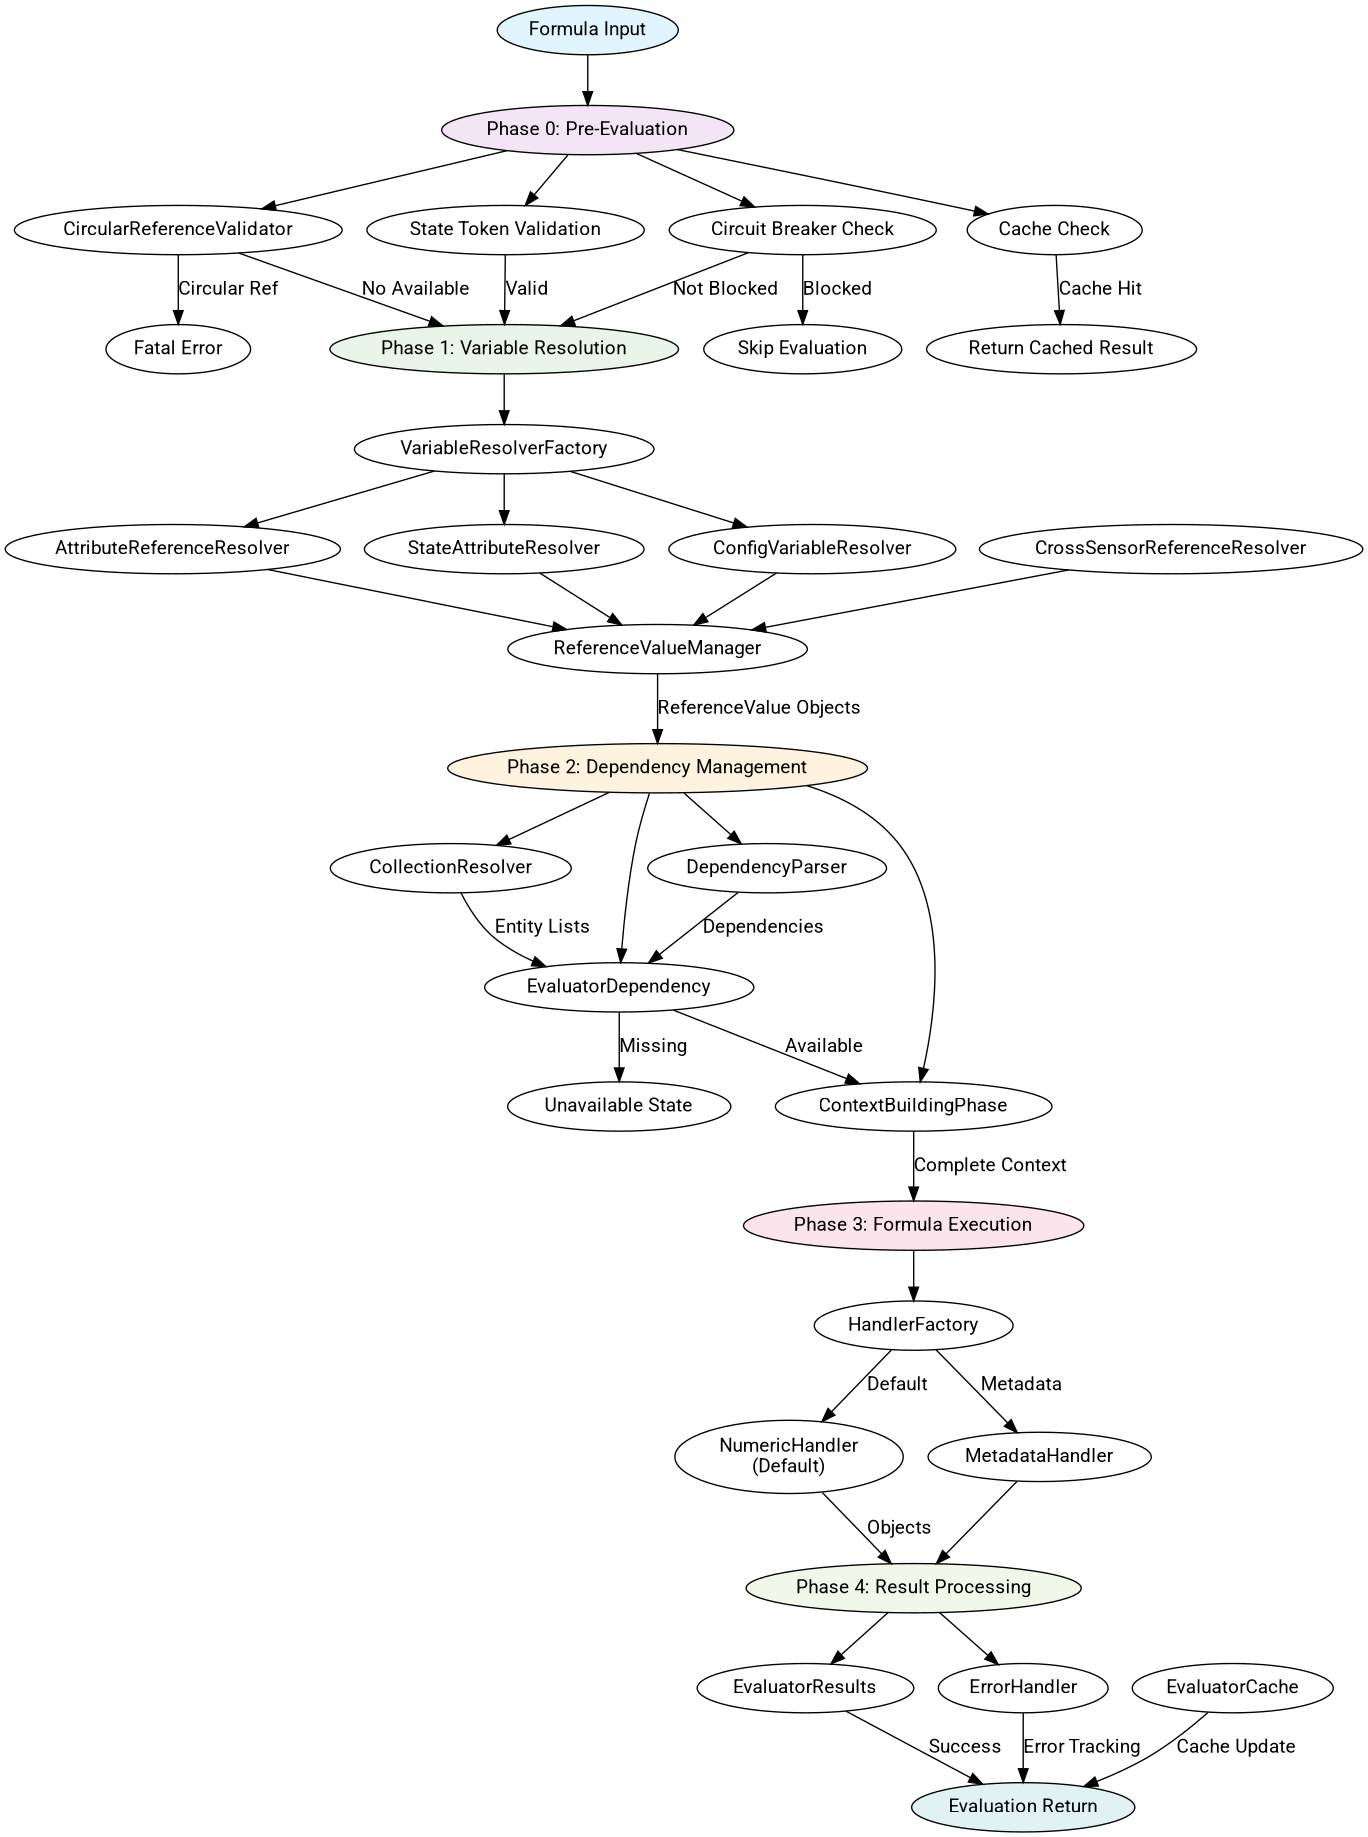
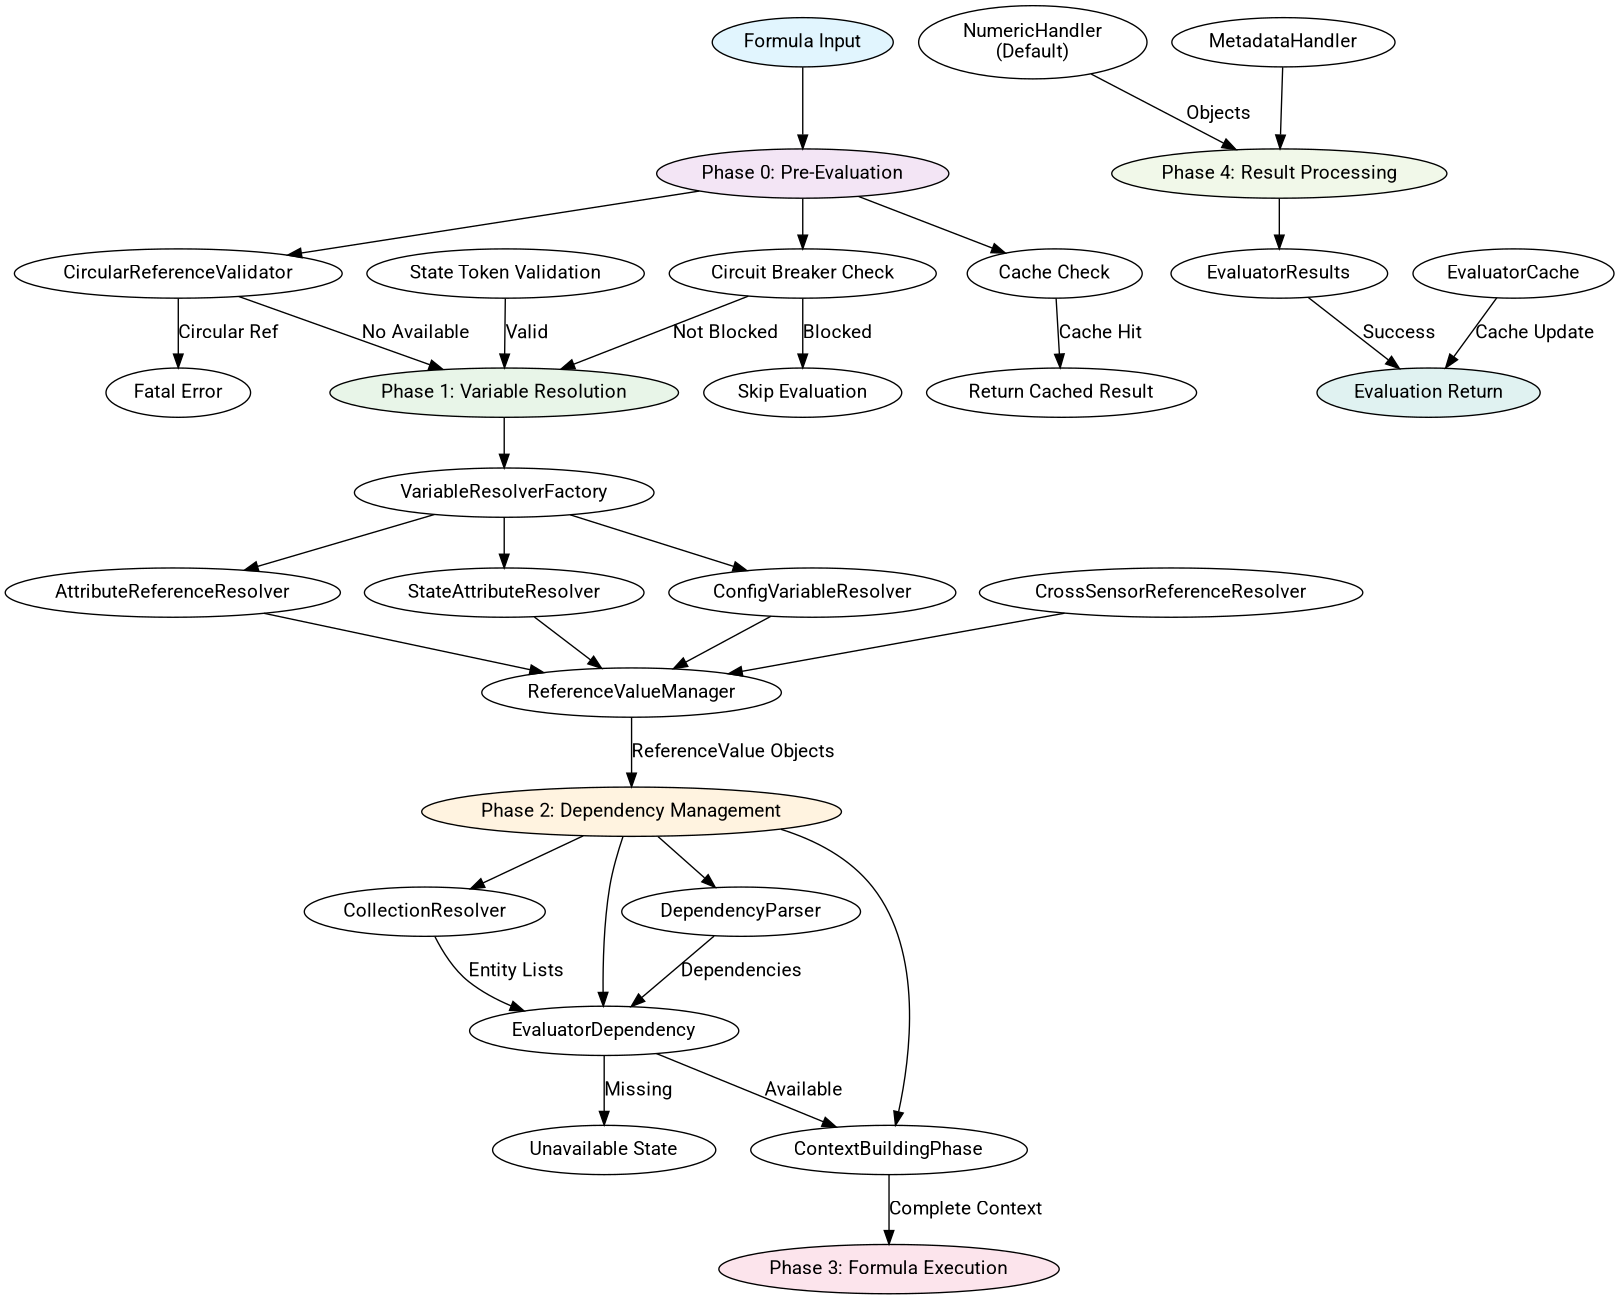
edge "Phase 0: Pre-Evaluation" -> "State Token Validation": removed
node "HandlerFactory": removed
node "ErrorHandler": removed
